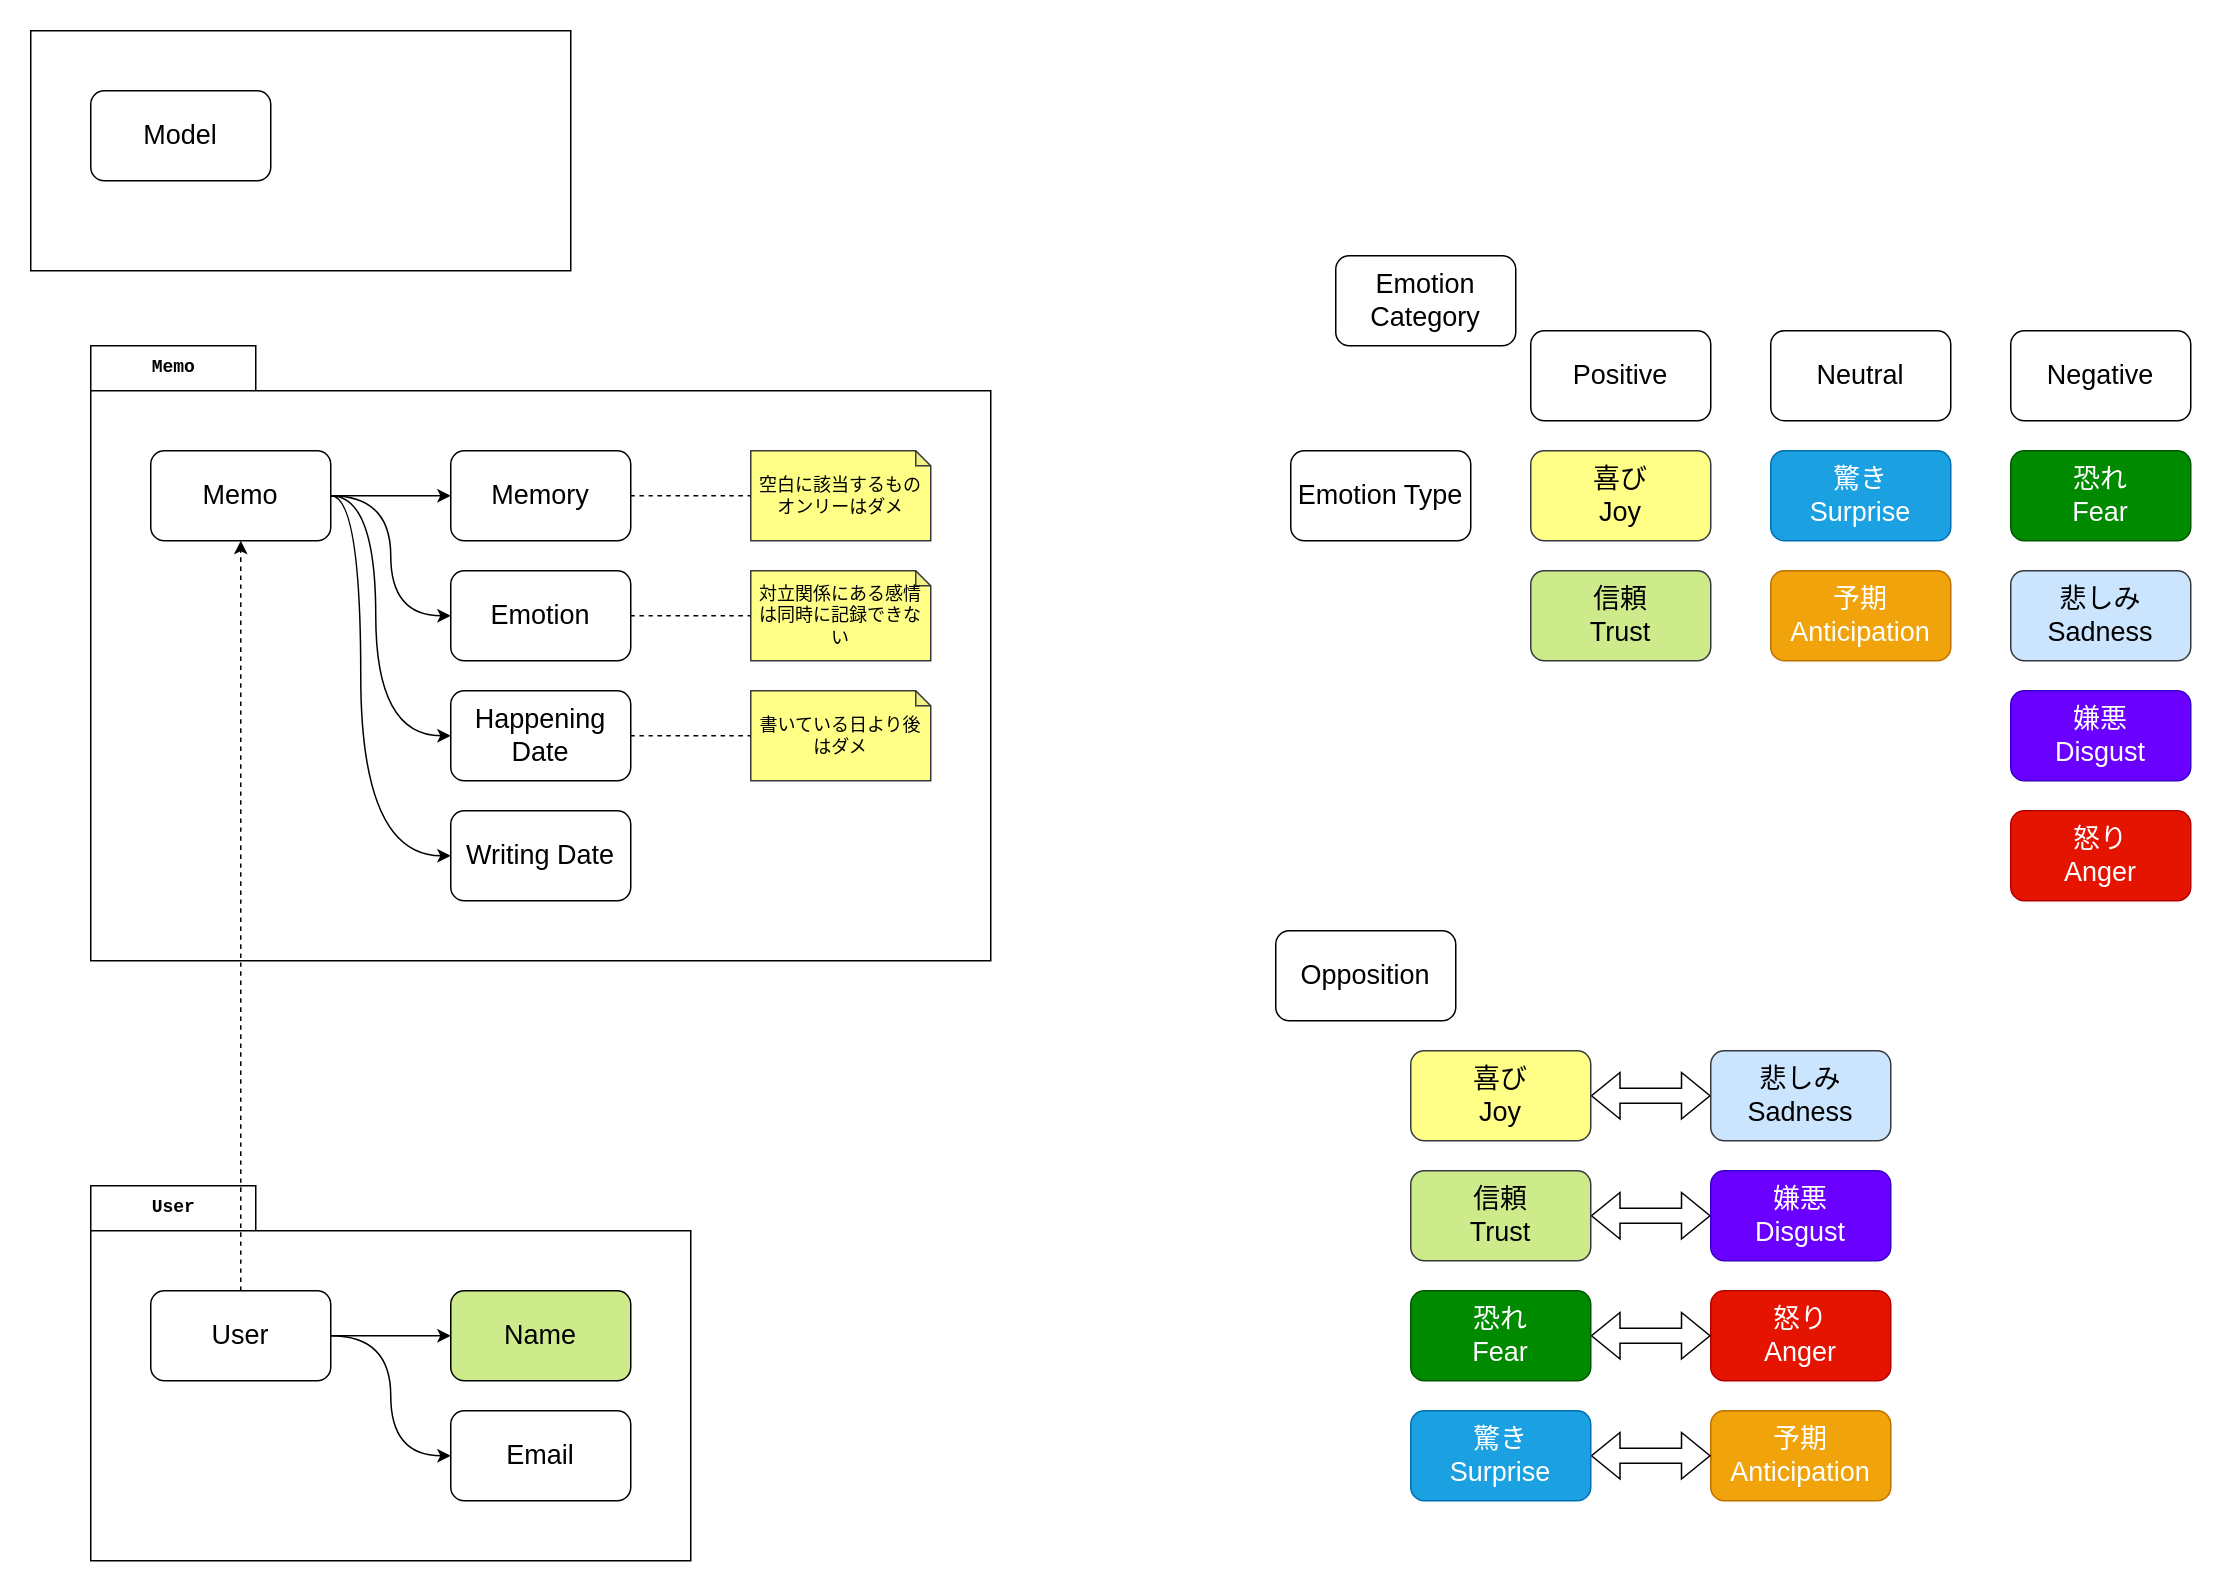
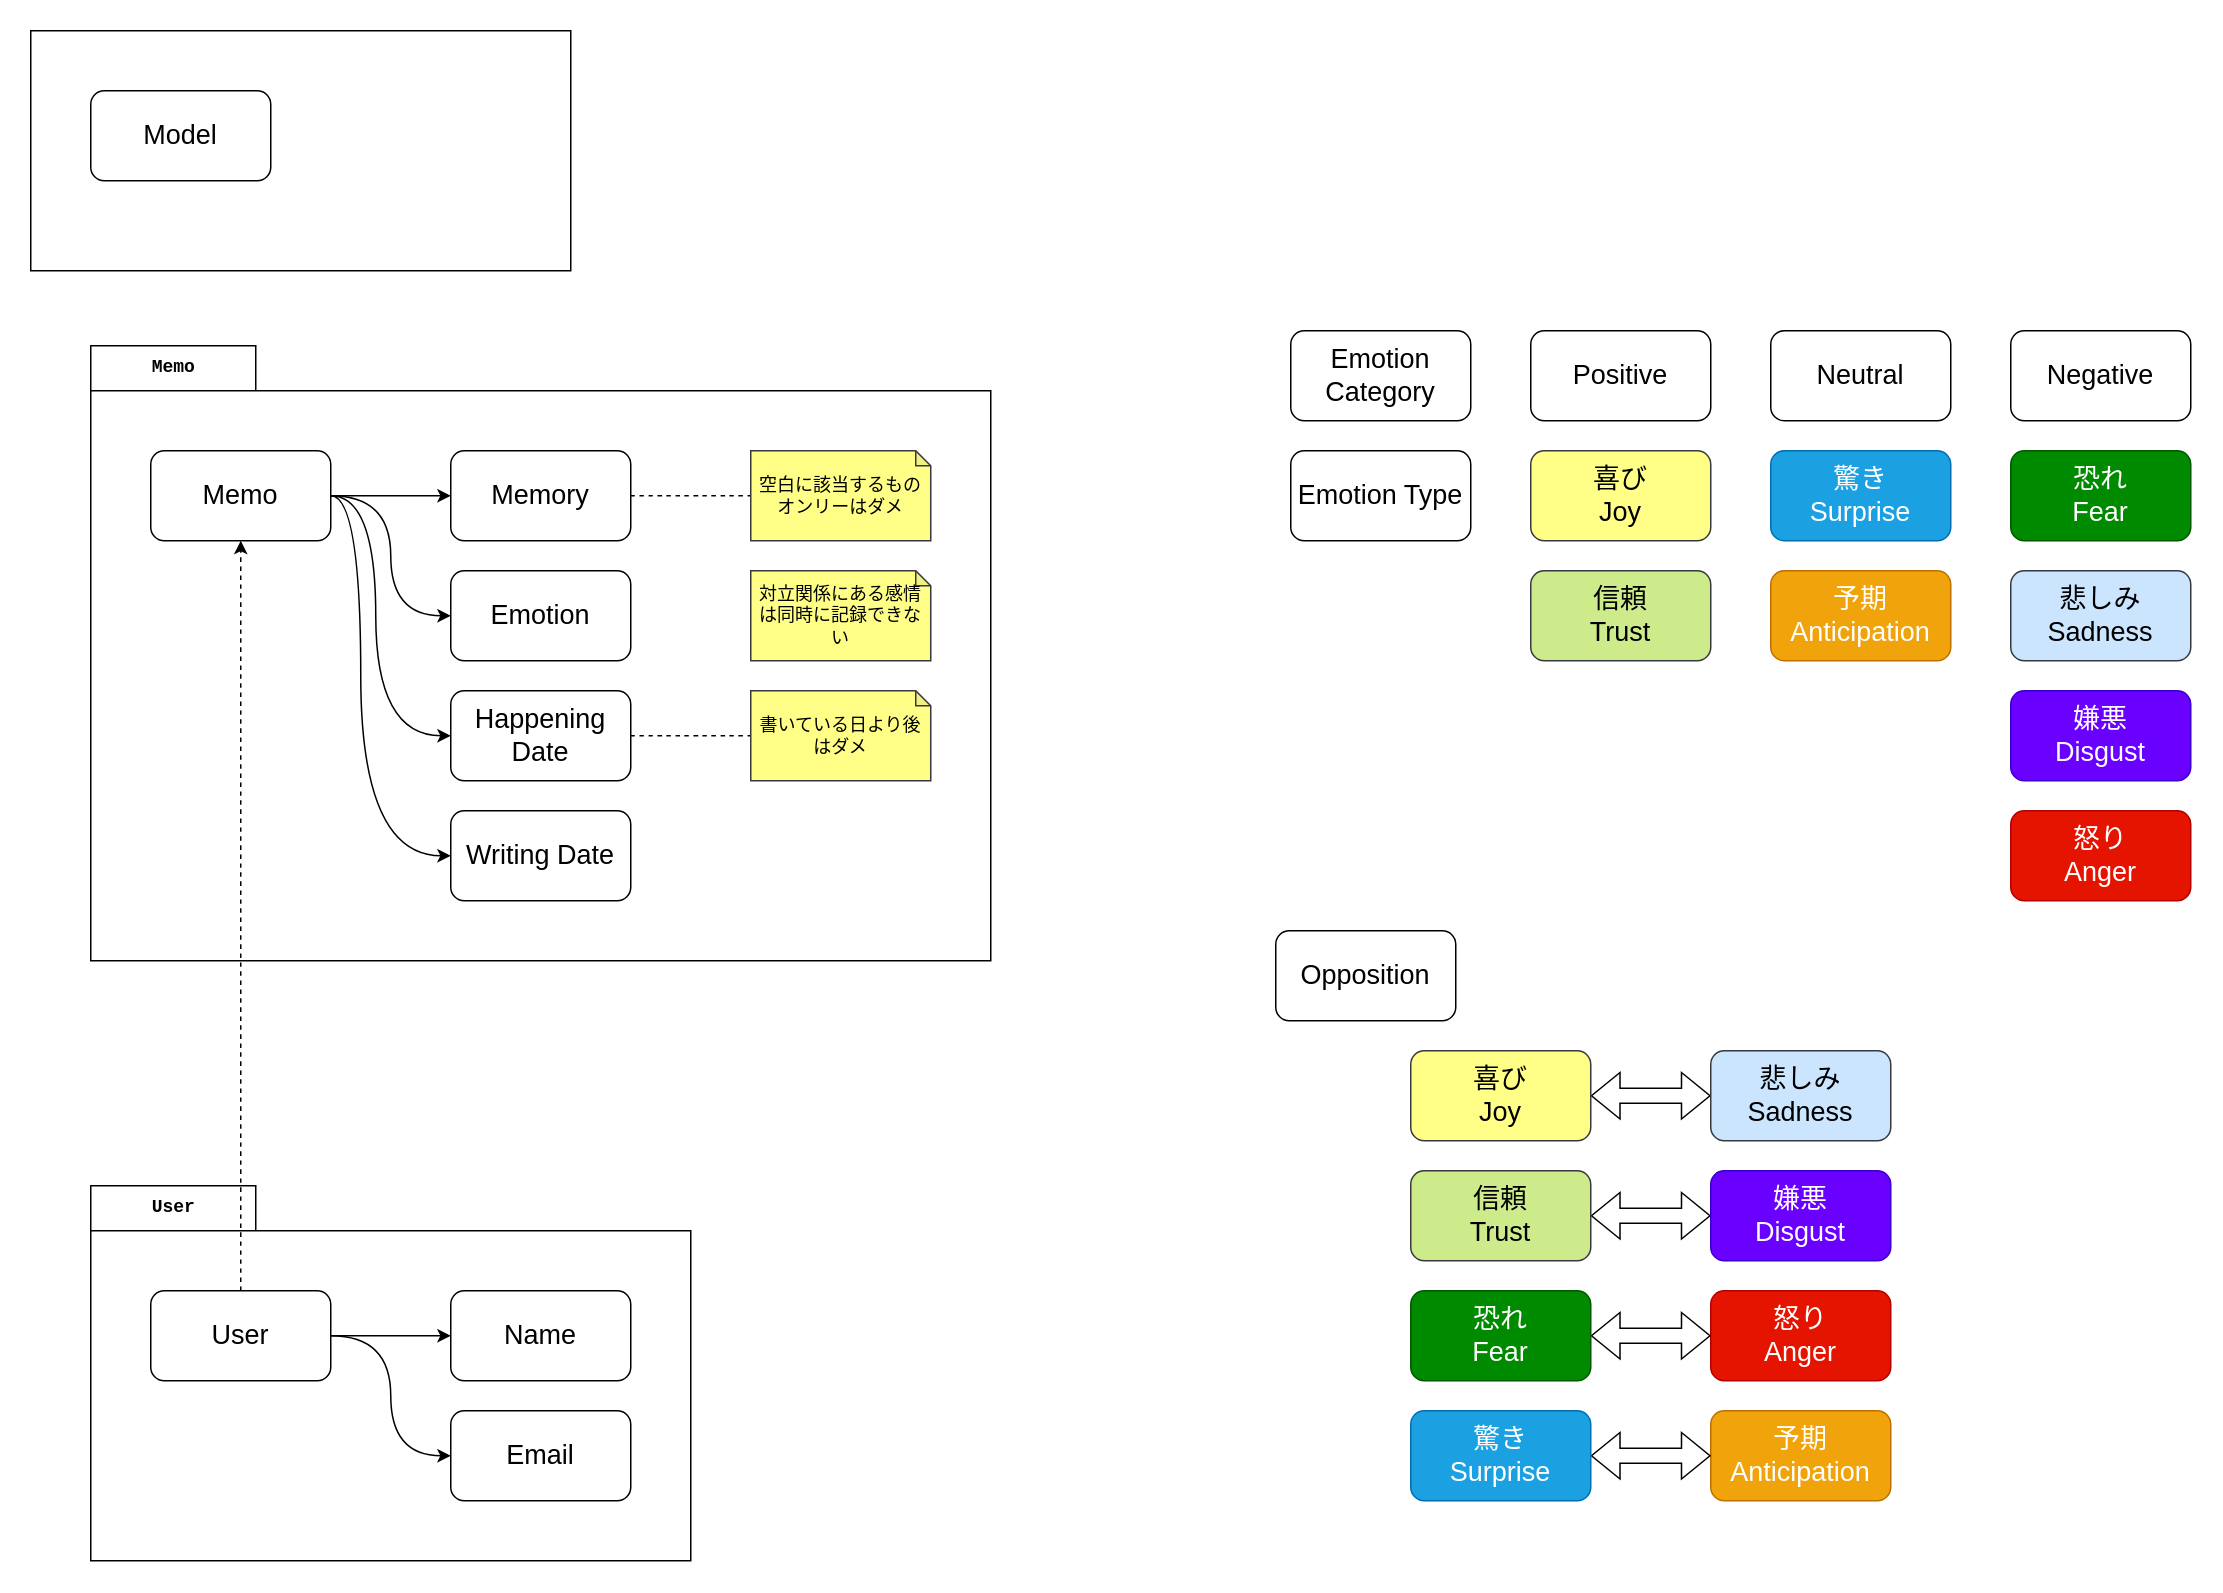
node "Emotion Category": moved (1426, 301) -> (1381, 376)
edge "Emotion" -- "対立関係にある感情は同時に記録できない": removed
node "Name": fillcolor #cdeb8b -> #ffffff
